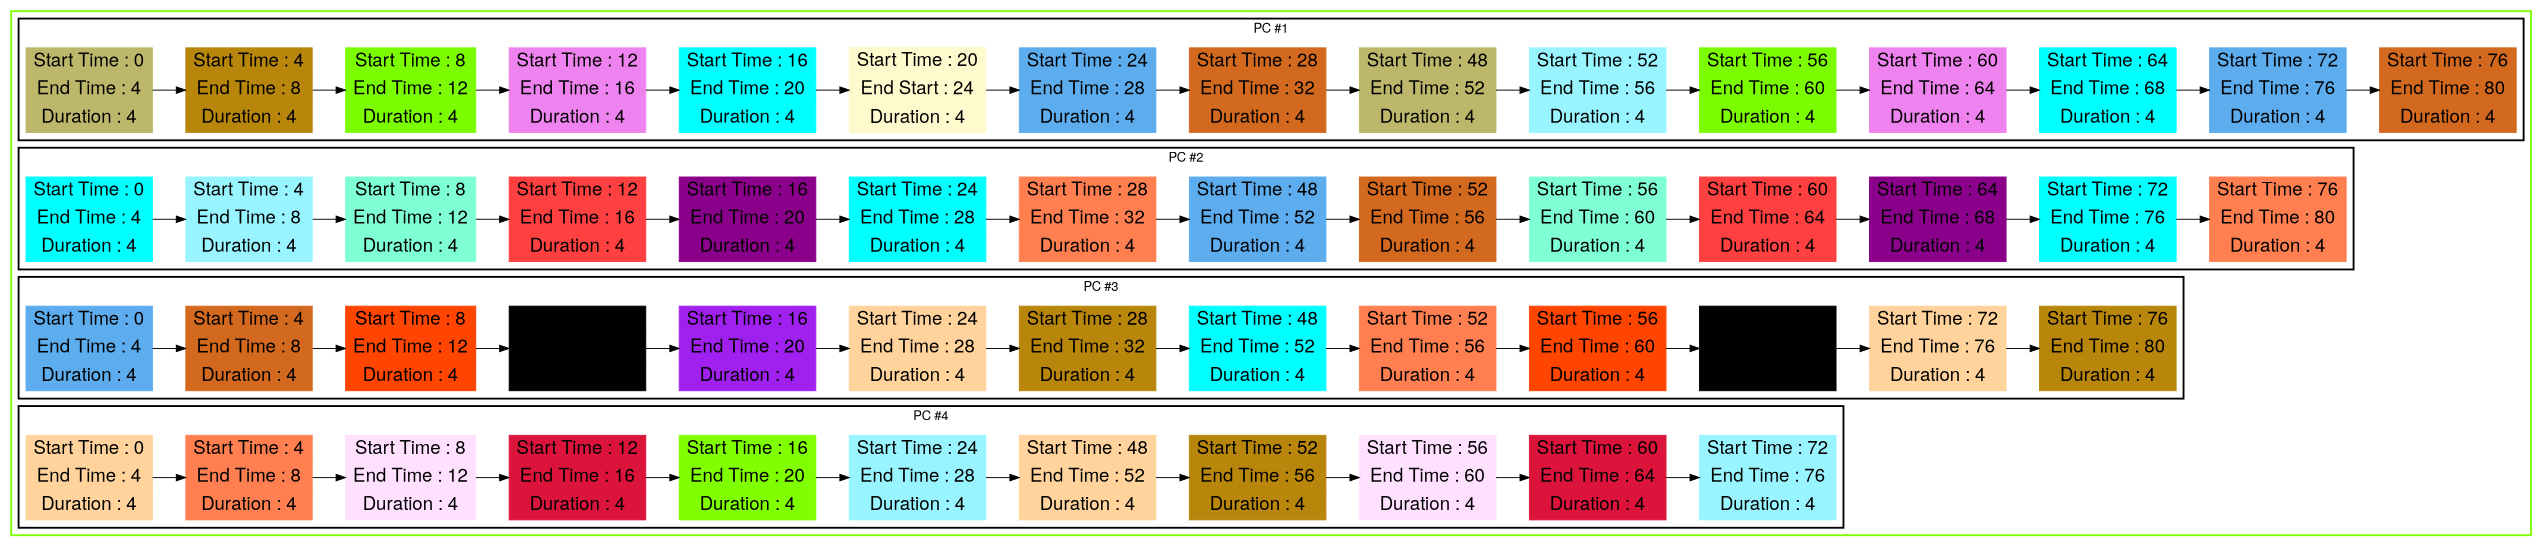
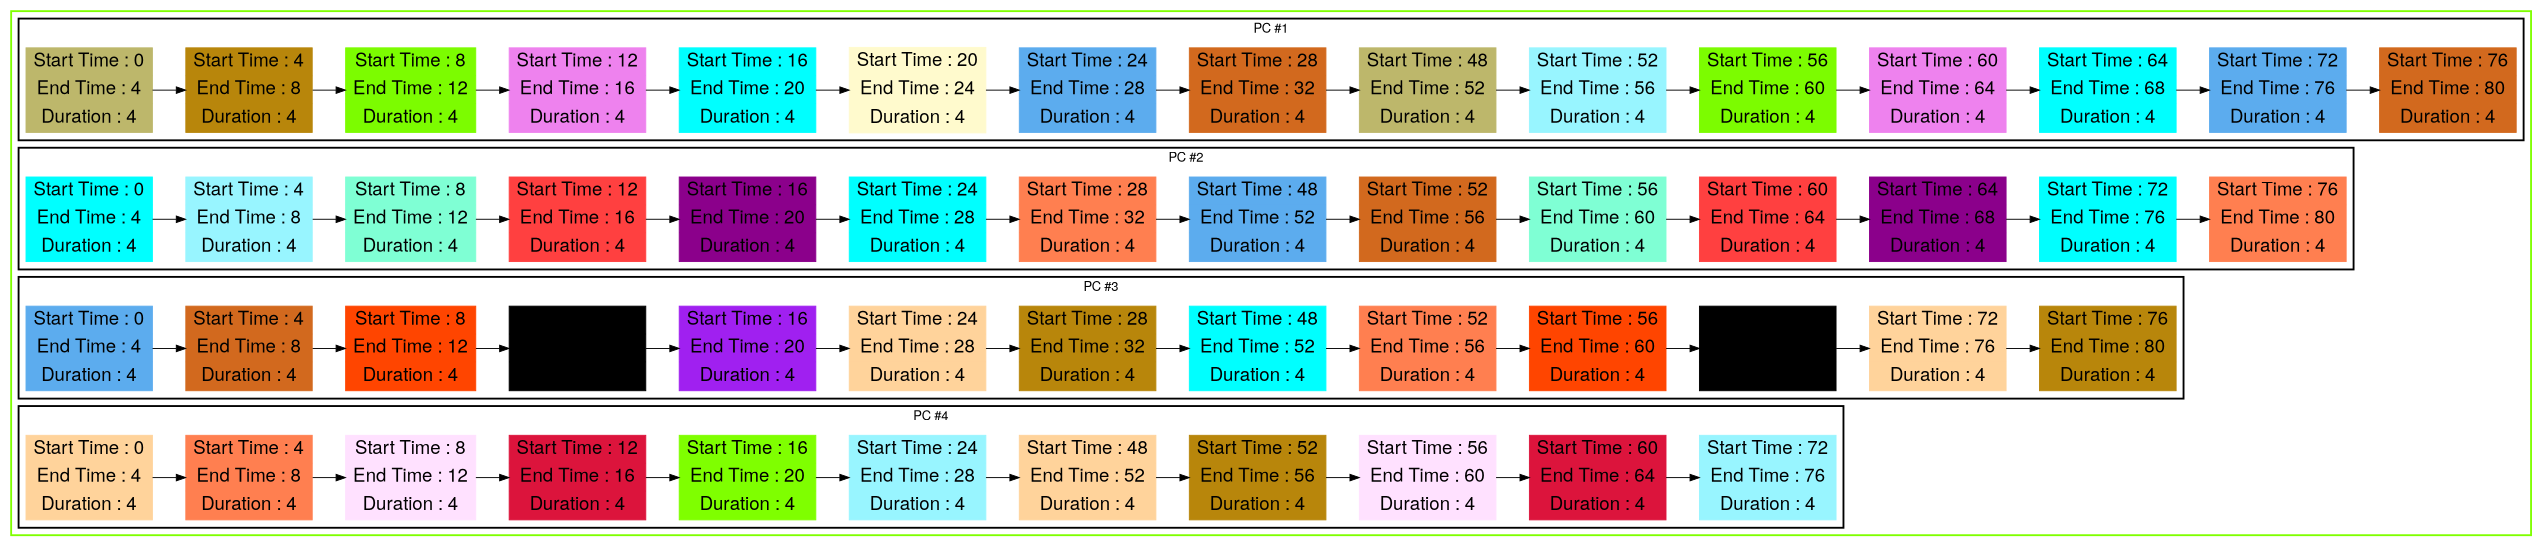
node "Start Time : 20": text "End Start : 24" -> "End Time : 24"
